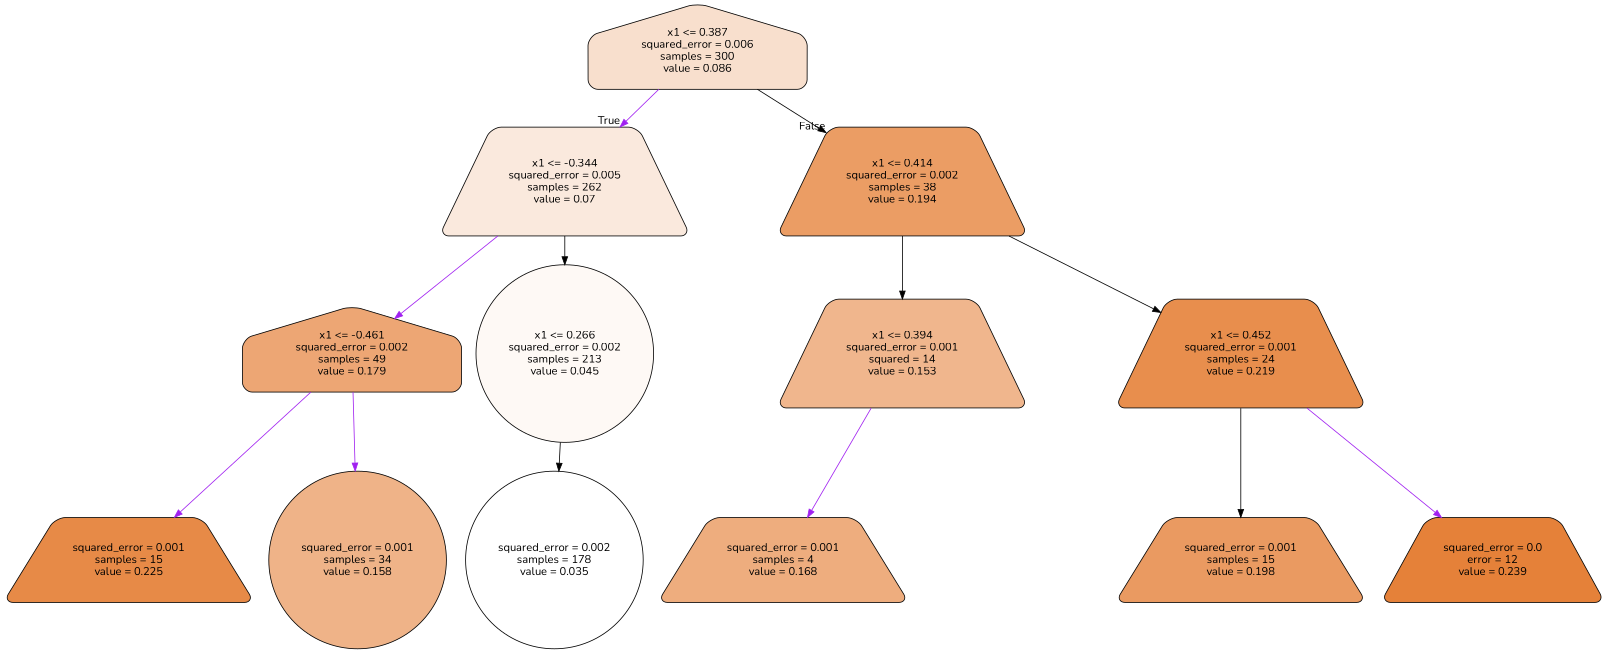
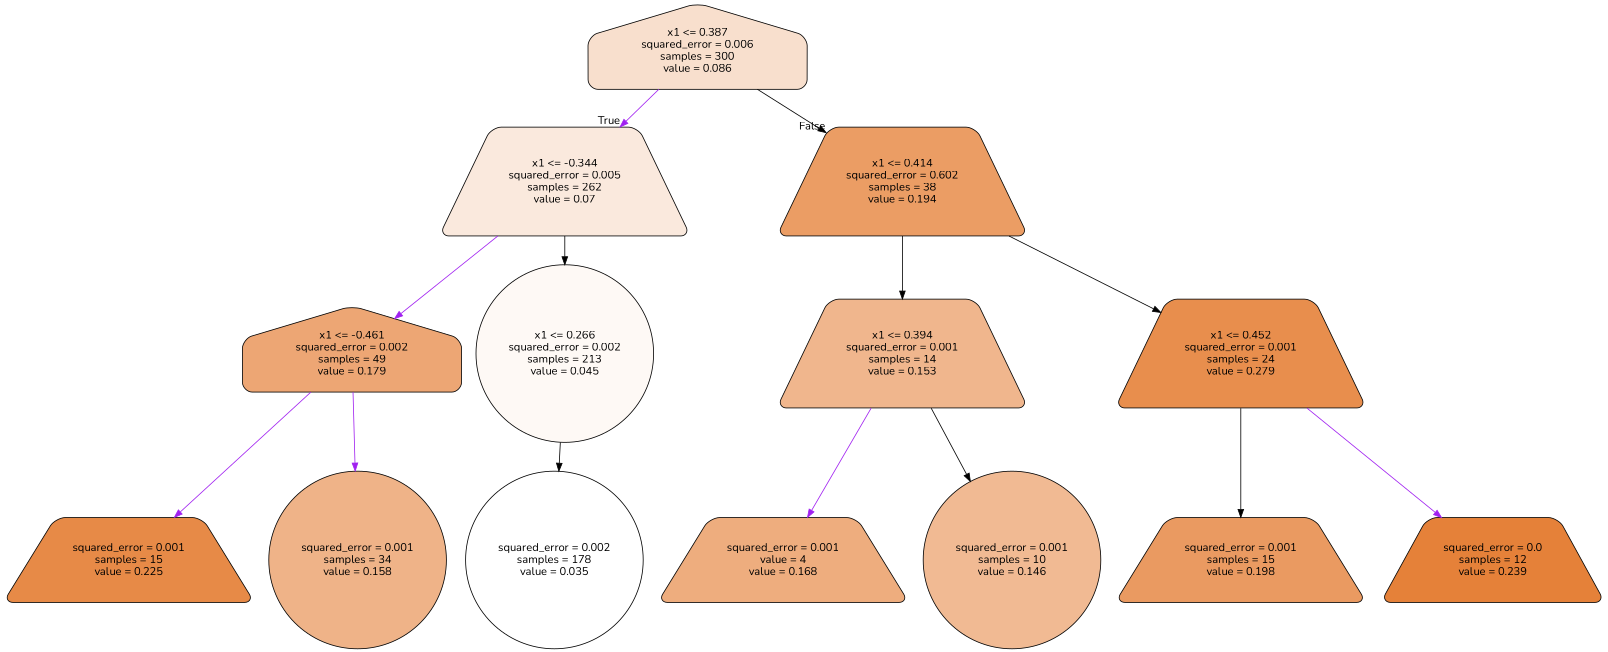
node "x1 <= 0.414 squared_error = 0.002 samples = 38 value = 0.194": label "x1 <= 0.414 squared_error = 0.002 samples = 38 value = 0.194" -> "x1 <= 0.414 squared_error = 0.602 samples = 38 value = 0.194"
node "x1 <= 0.394 squared_error = 0.001 squared = 14 value = 0.153": label "x1 <= 0.394 squared_error = 0.001 squared = 14 value = 0.153" -> "x1 <= 0.394 squared_error = 0.001 samples = 14 value = 0.153"
node "x1 <= 0.452 squared_error = 0.001 samples = 24 value = 0.219": label "x1 <= 0.452 squared_error = 0.001 samples = 24 value = 0.219" -> "x1 <= 0.452 squared_error = 0.001 samples = 24 value = 0.279"
node "squared_error = 0.001 samples = 4 value = 0.168": label "squared_error = 0.001 samples = 4 value = 0.168" -> "squared_error = 0.001 value = 4 value = 0.168"
node "squared_error = 0.001 samples = 10 value = 0.146": added
node "squared_error = 0.0 error = 12 value = 0.239": label "squared_error = 0.0 error = 12 value = 0.239" -> "squared_error = 0.0 samples = 12 value = 0.239"
